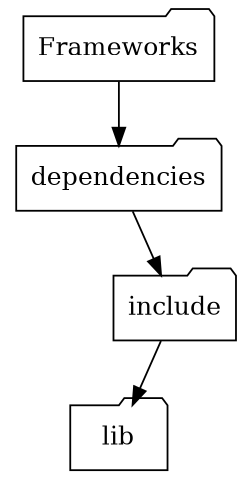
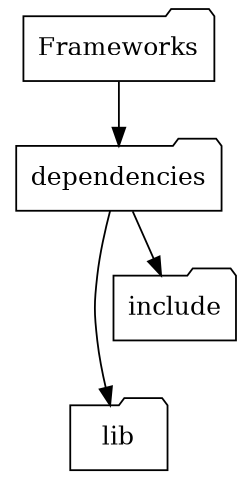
edge "include" -> "lib": now "dependencies" -> "lib"
